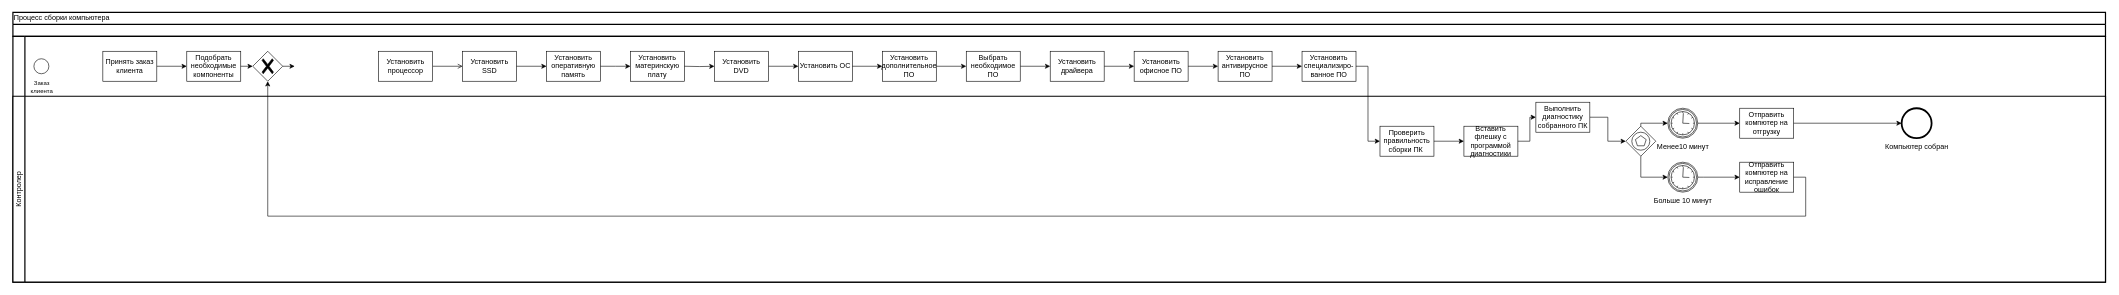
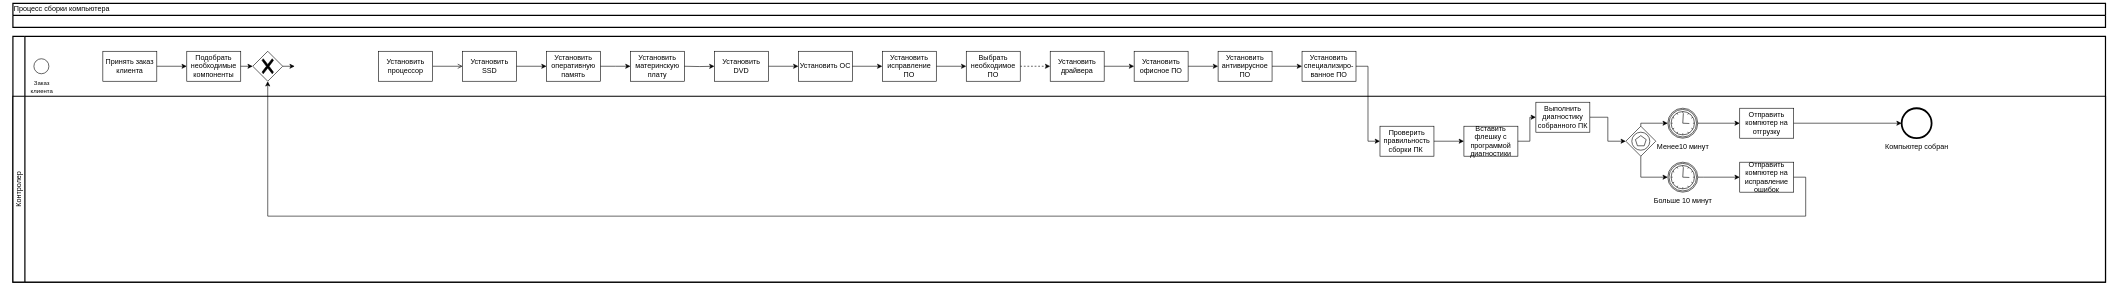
node "Процесс сборки компьютера": moved (1059, 24) -> (1059, 15)
node "Установить дополнительное ПО": label "Установить дополнительное ПО" -> "Установить исправление ПО"
edge "Выбрать необходимое ПО" -> "Установить драйвера": style solid -> dashed
